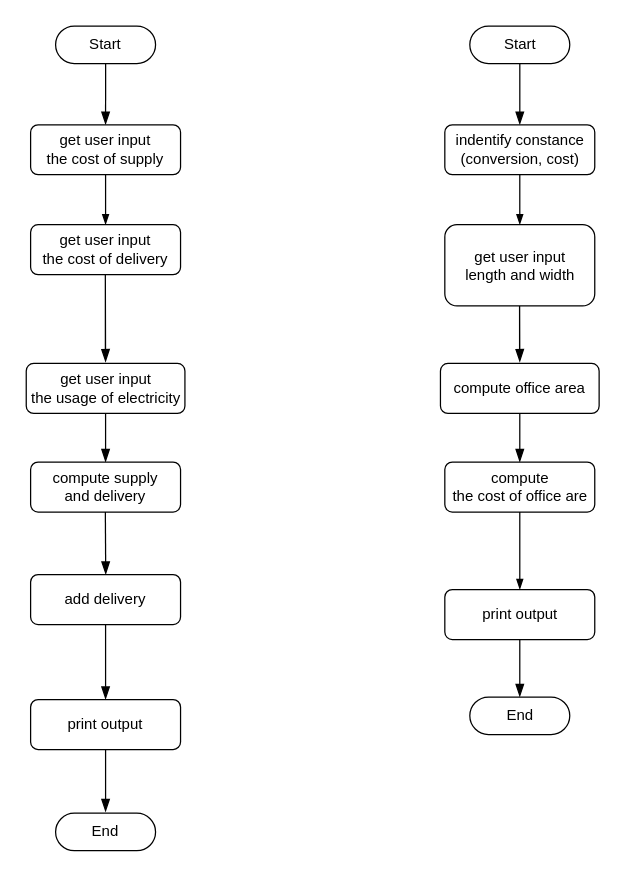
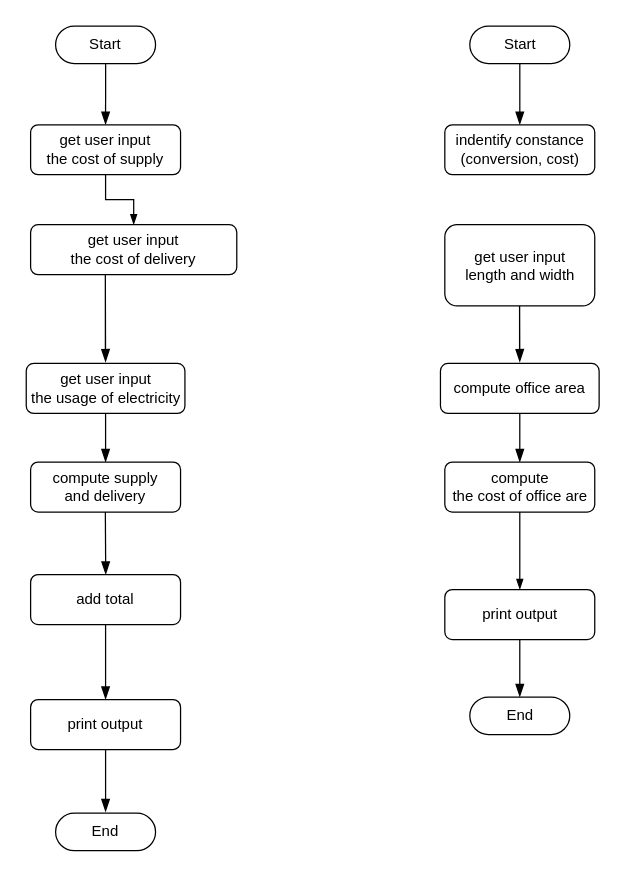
edge "indentify constance (conversion, cost)" -> "get user input length and width": removed
node "get user input the cost of delivery": size 150x50 -> 206x50
node "add delivery": label "add delivery" -> "add total"
